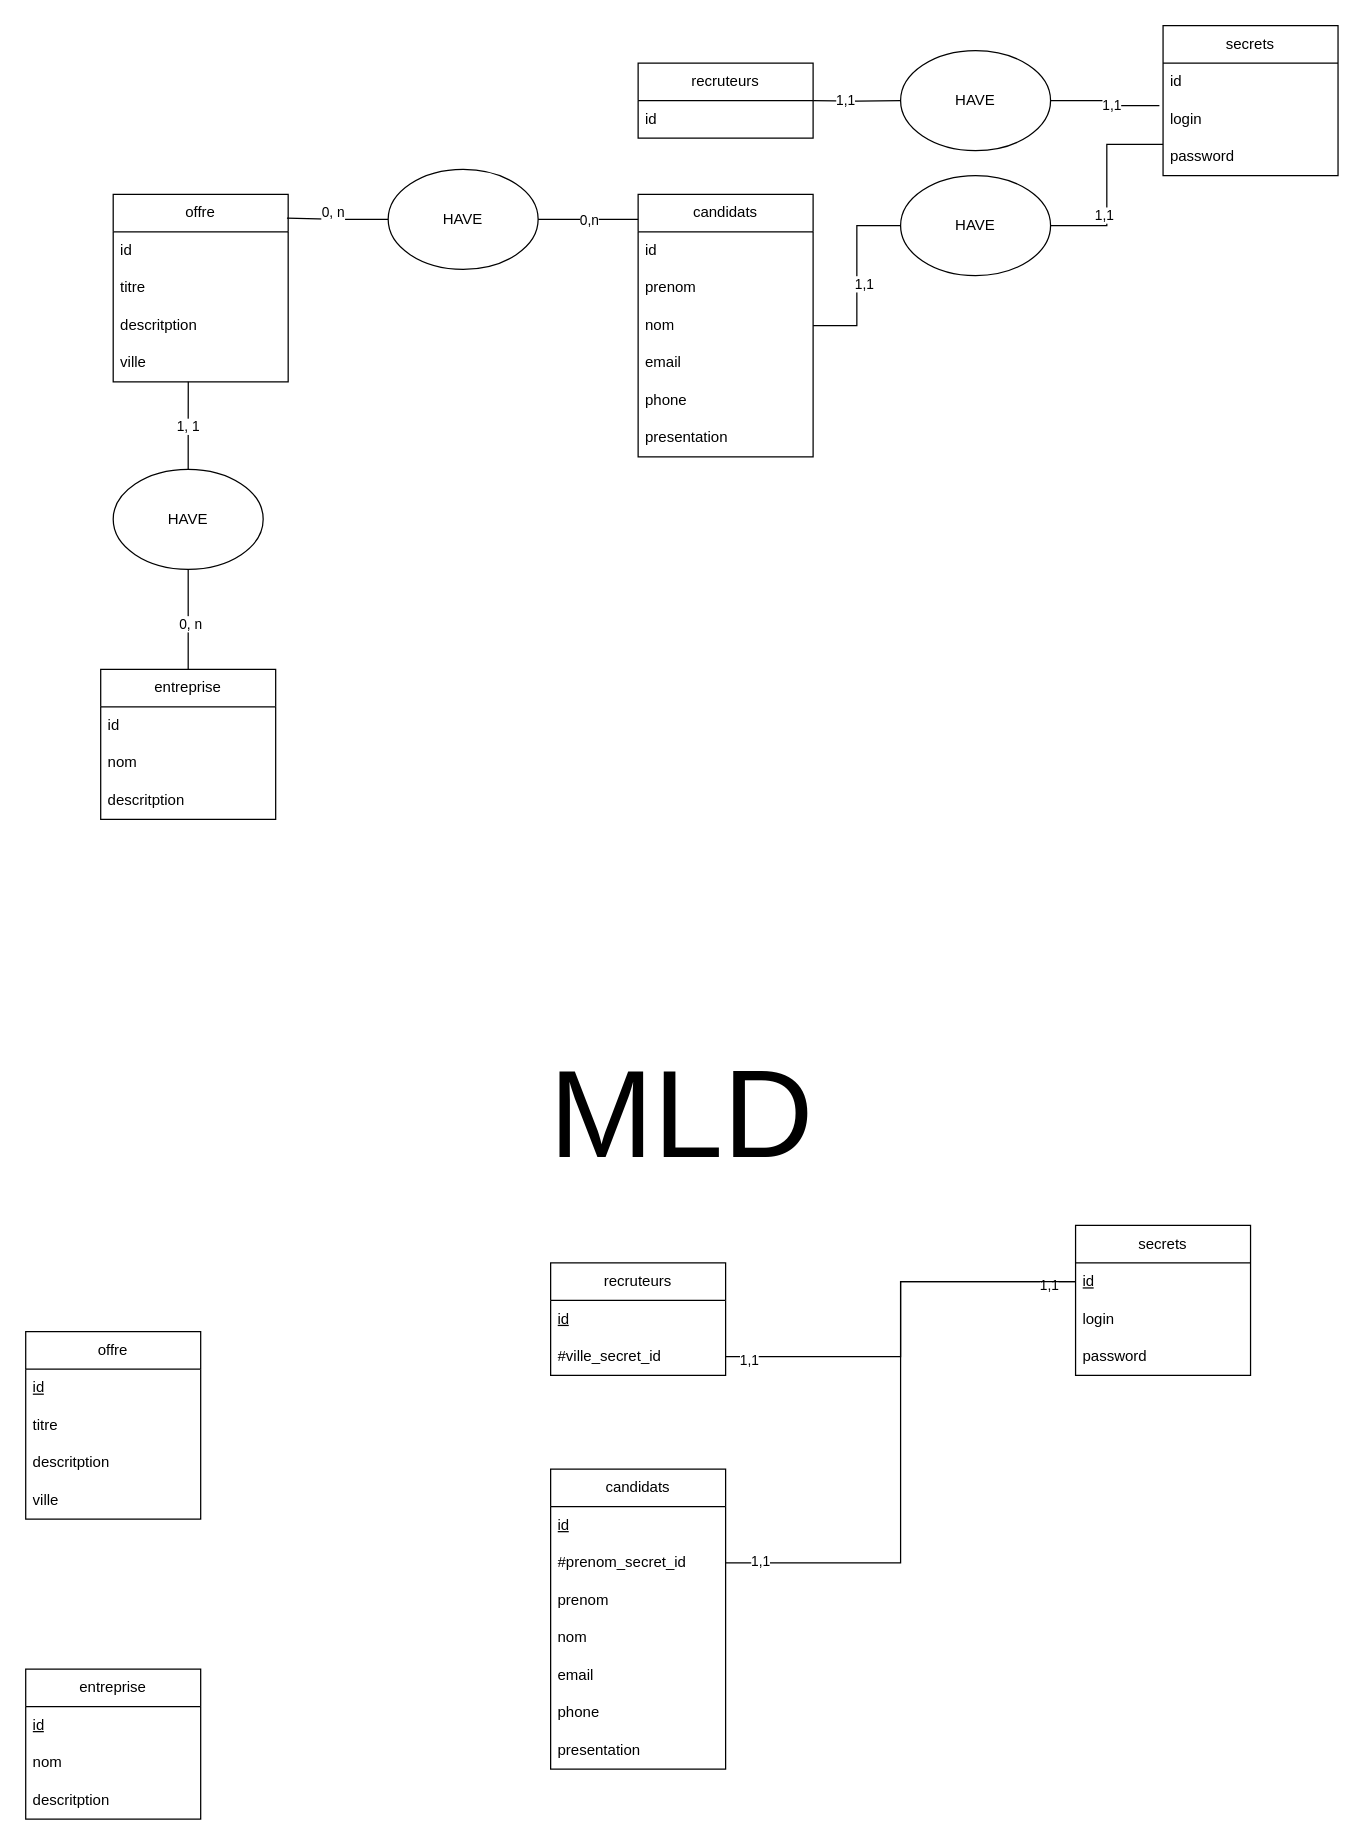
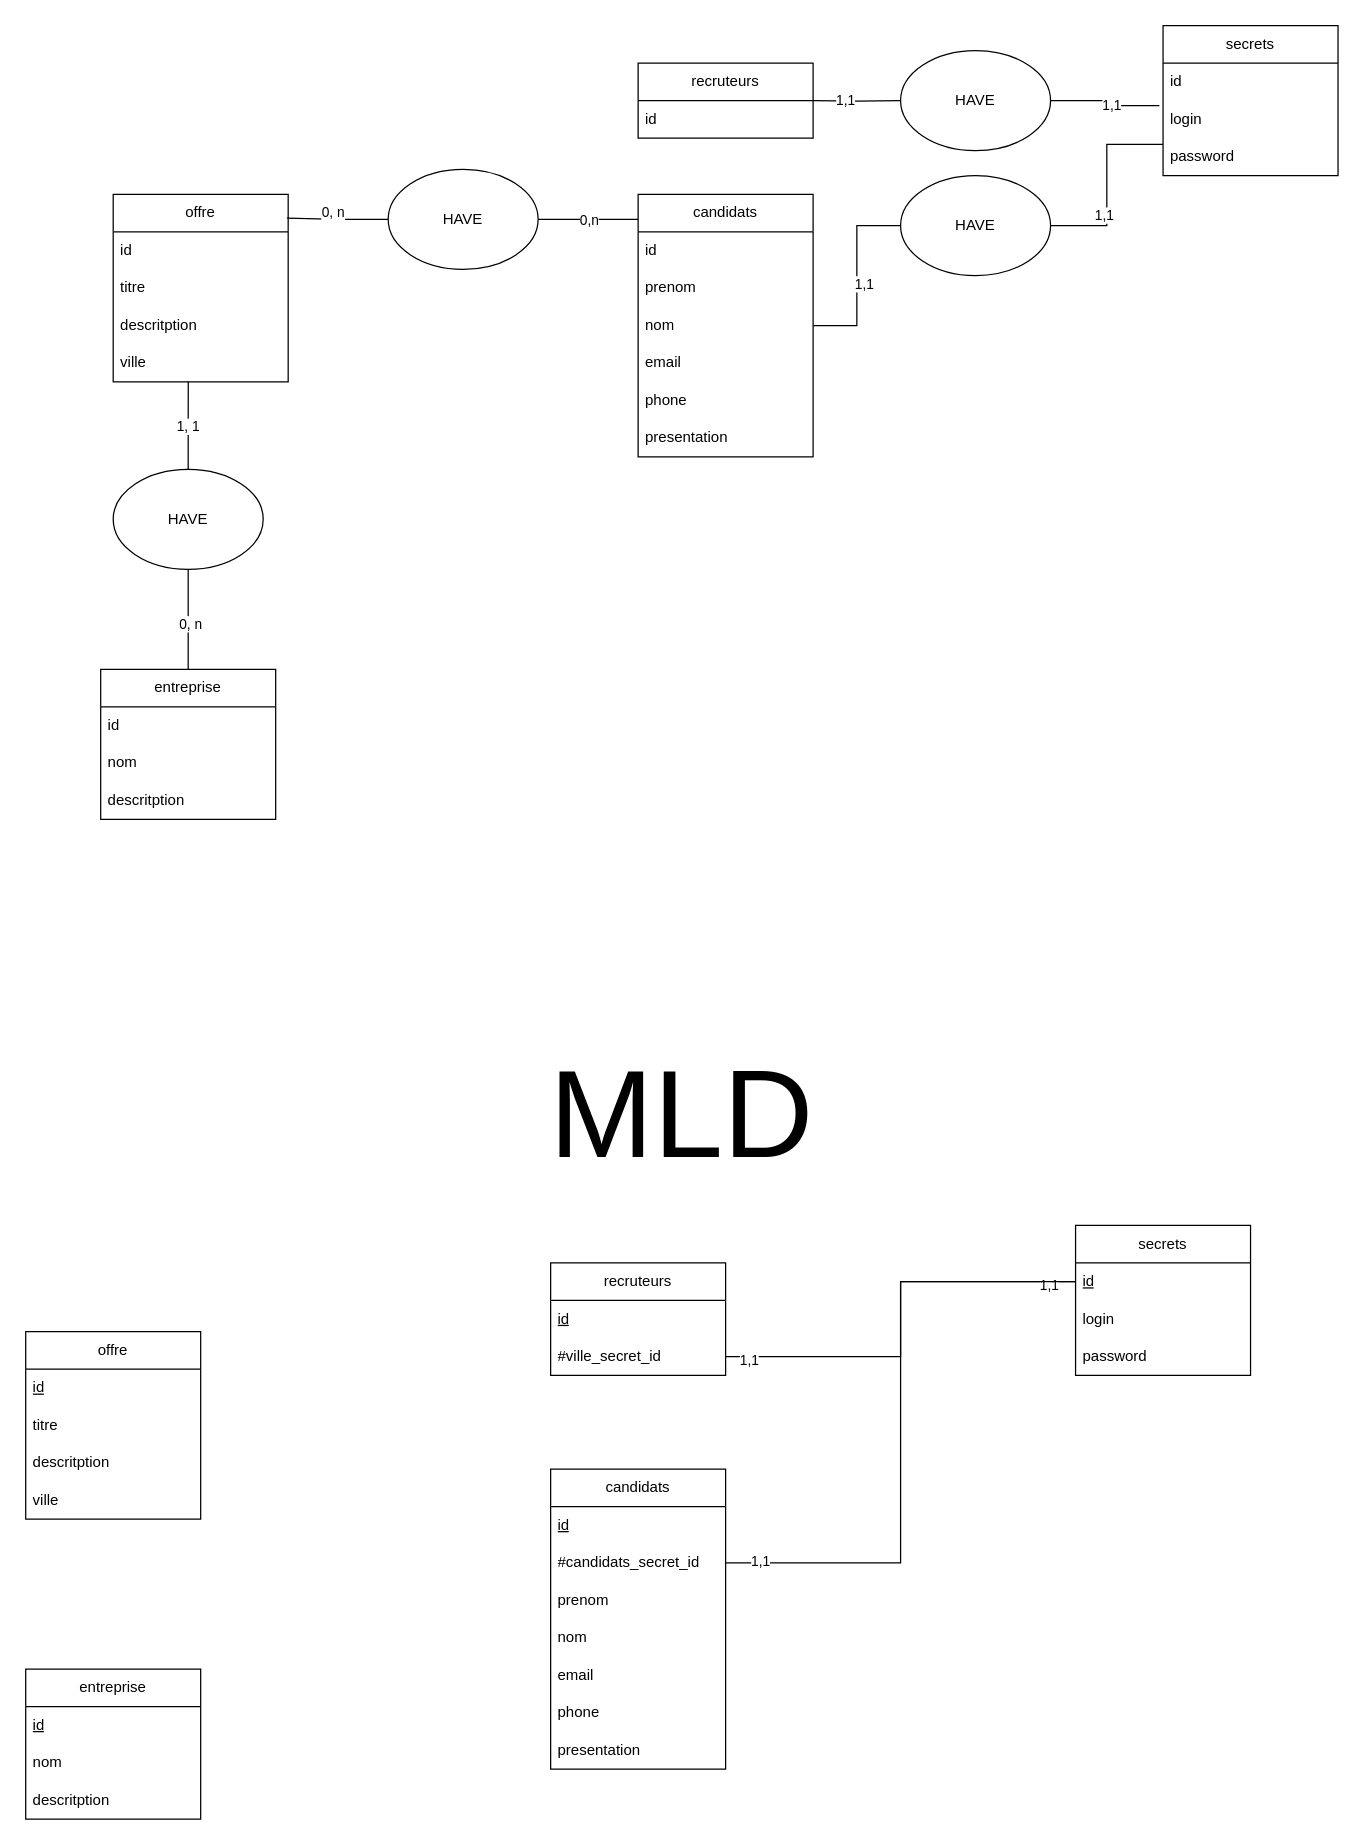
node "#prenom_secret_id": label "#prenom_secret_id" -> "#candidats_secret_id"
